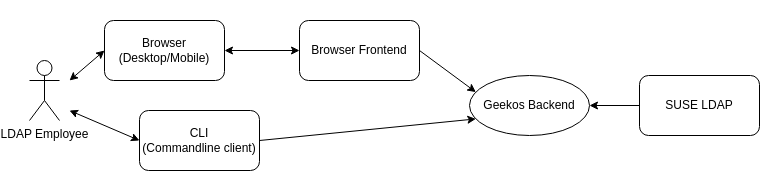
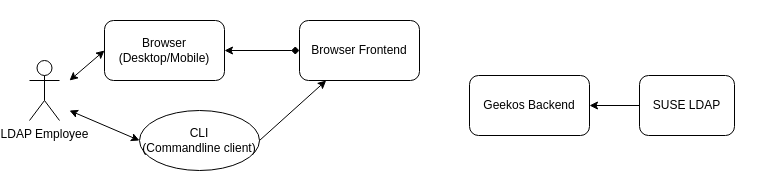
edge "Browser (Desktop/Mobile)" -- "Browser Frontend": arrowhead classic -> diamond
edge "Browser Frontend" -> "Geekos Backend": removed
node "Geekos Backend": shape ellipse -> rounded rectangle
node "SUSE LDAP": size 120x60 -> 95x60
edge "CLI (Commandline client)" -> "Geekos Backend": now "CLI (Commandline client)" -> "Browser Frontend"
node "CLI (Commandline client)": shape rounded rectangle -> ellipse
